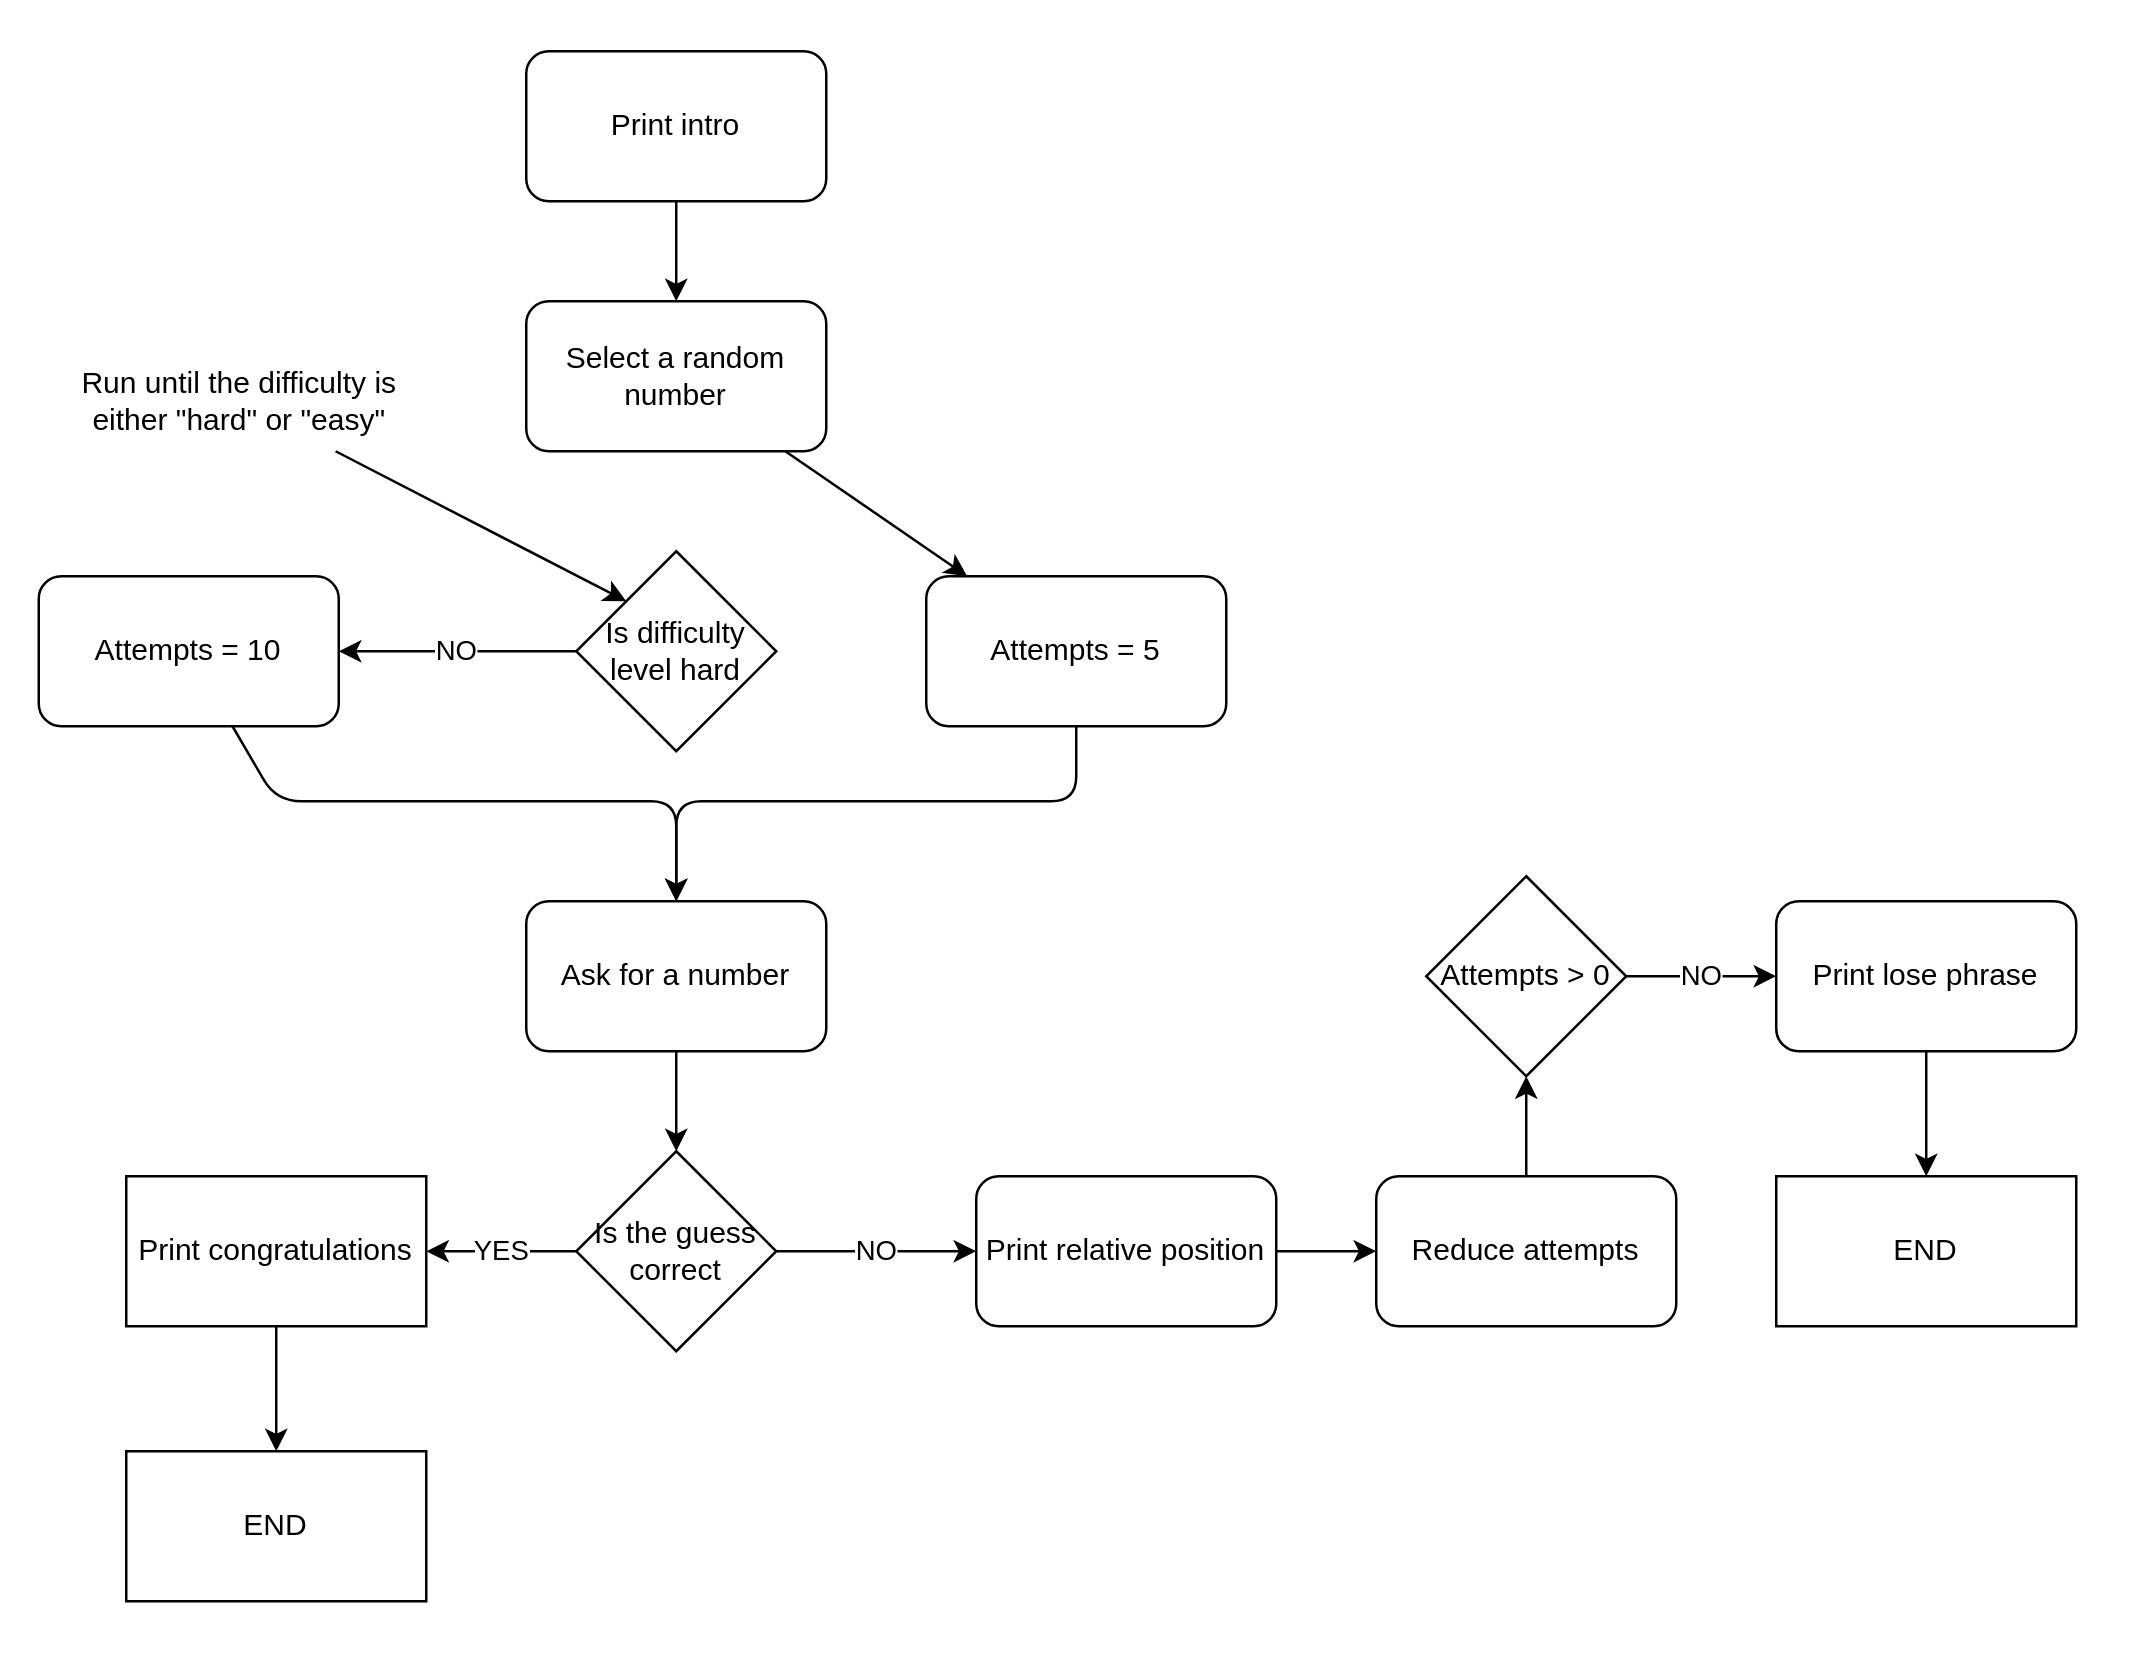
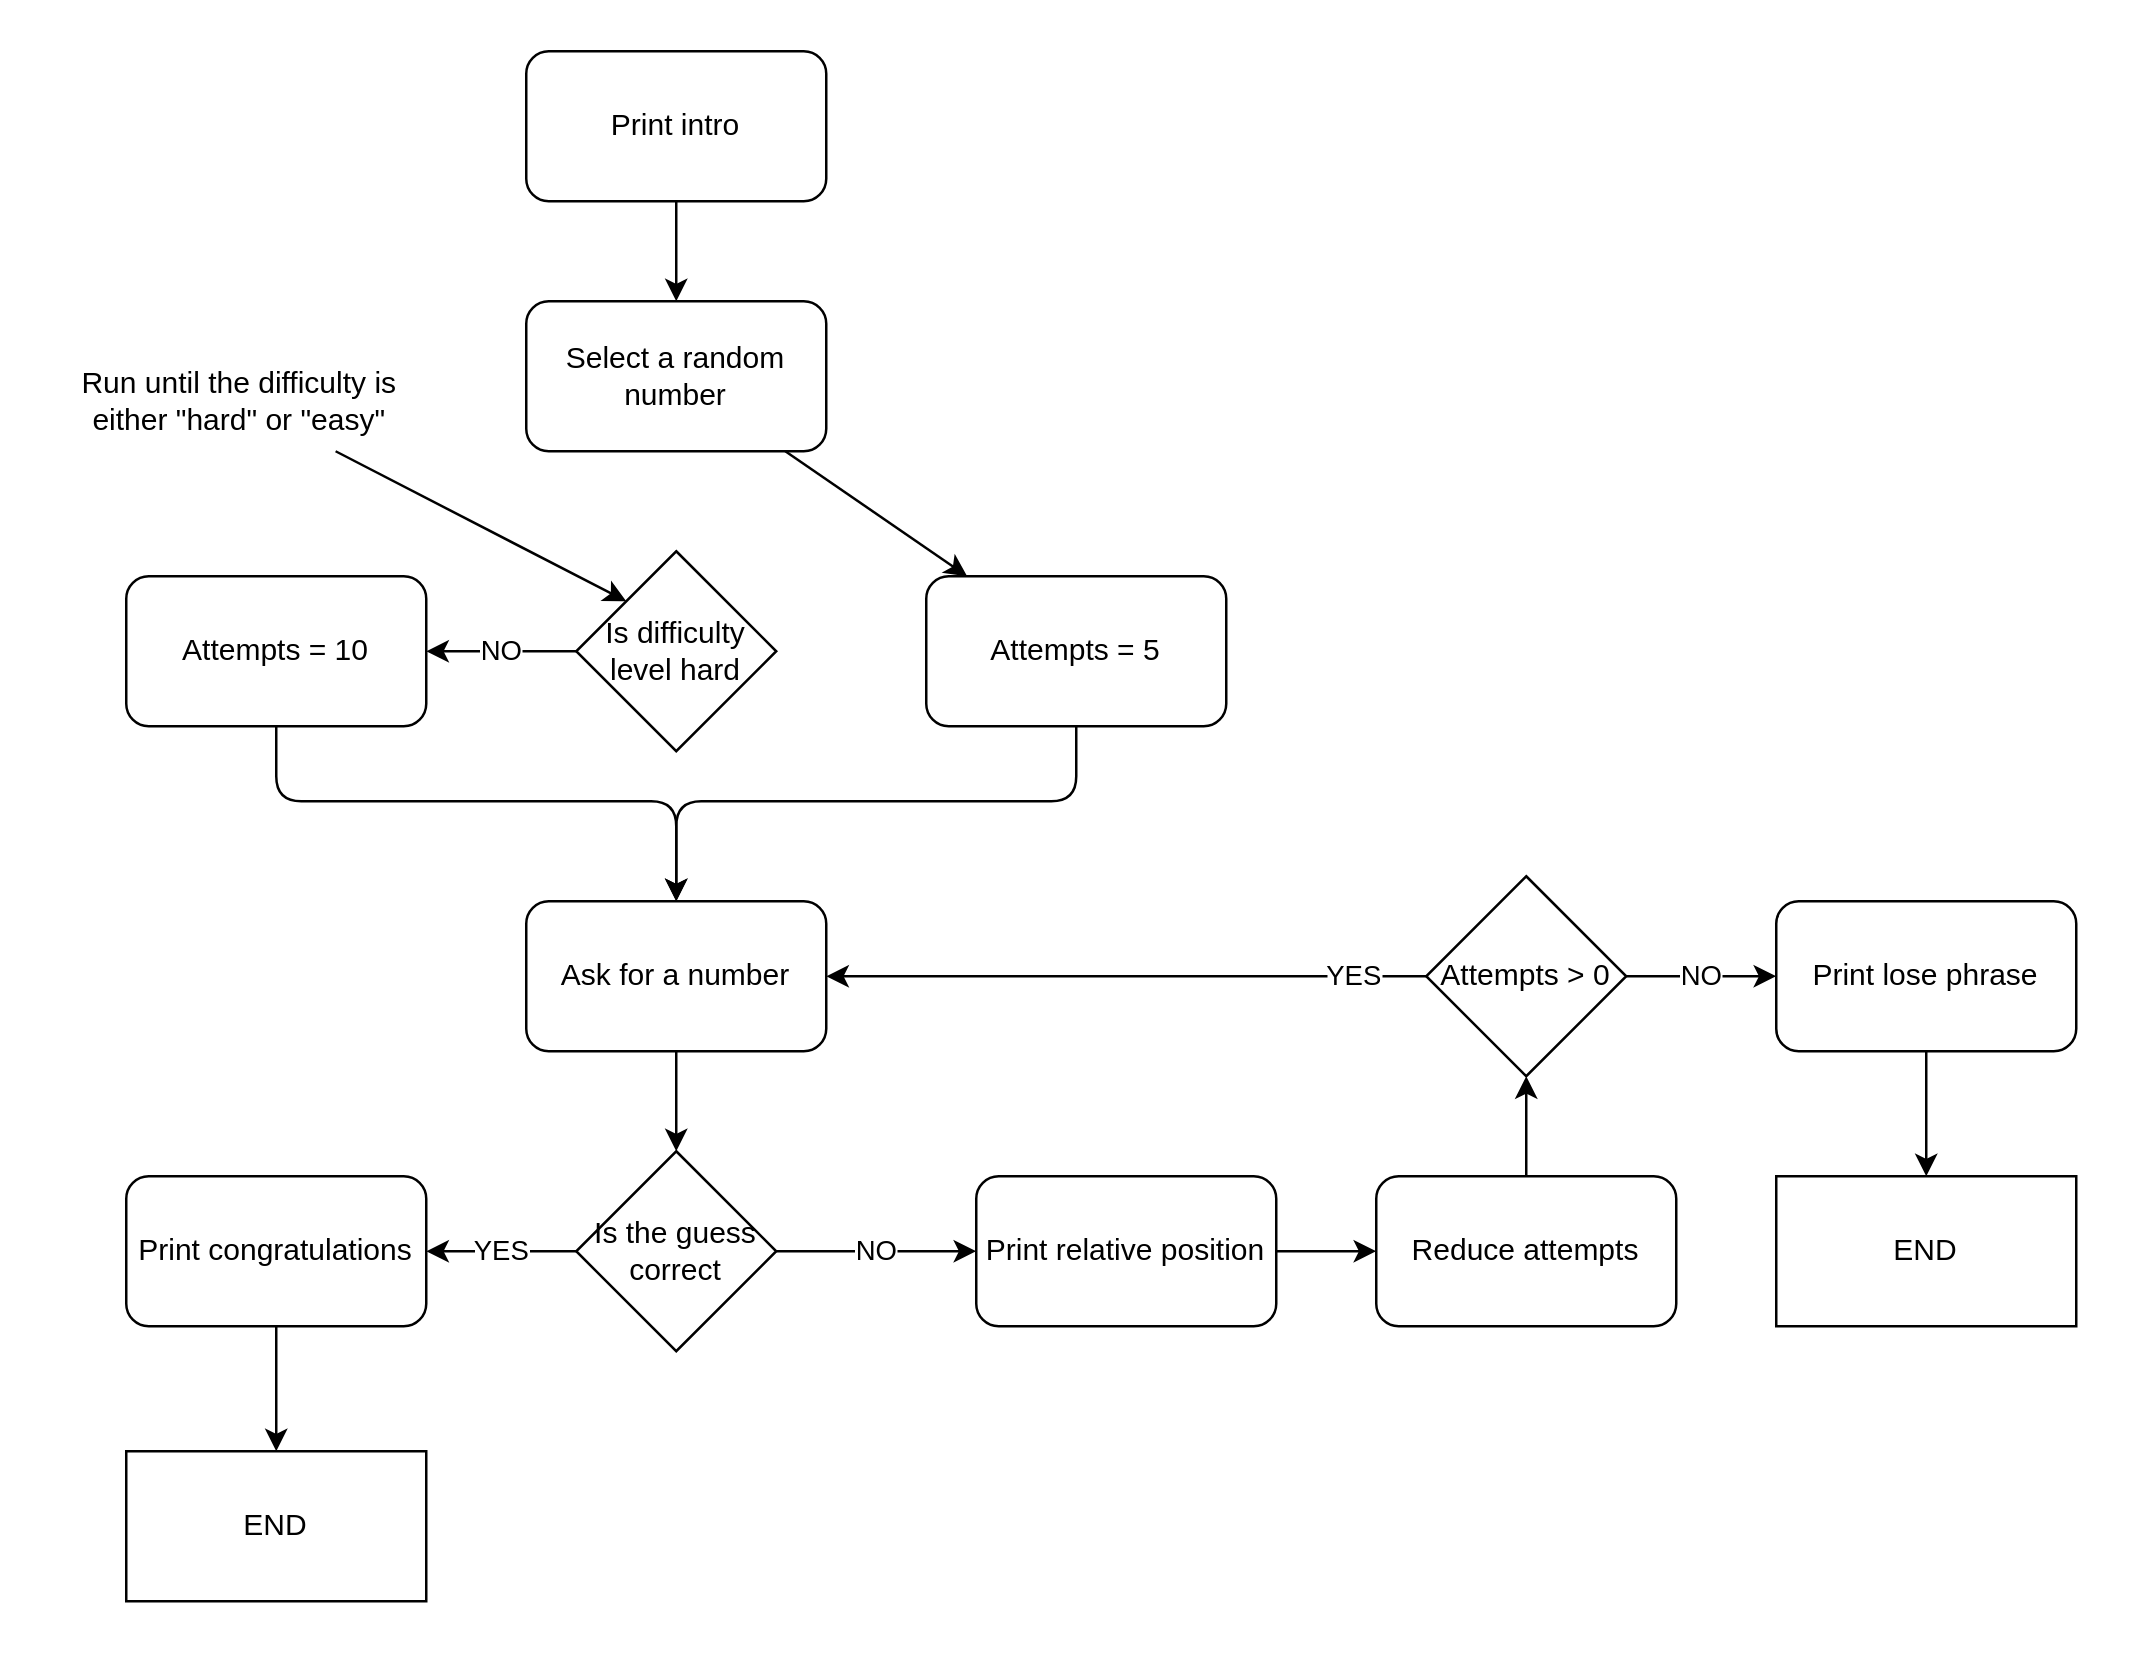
node "Attempts = 10": moved (189, 651) -> (276, 651)
edge "Attempts > 0" -> "Ask for a number": added, label "YES"
node "Print congratulations": shape rectangle -> rounded rectangle
